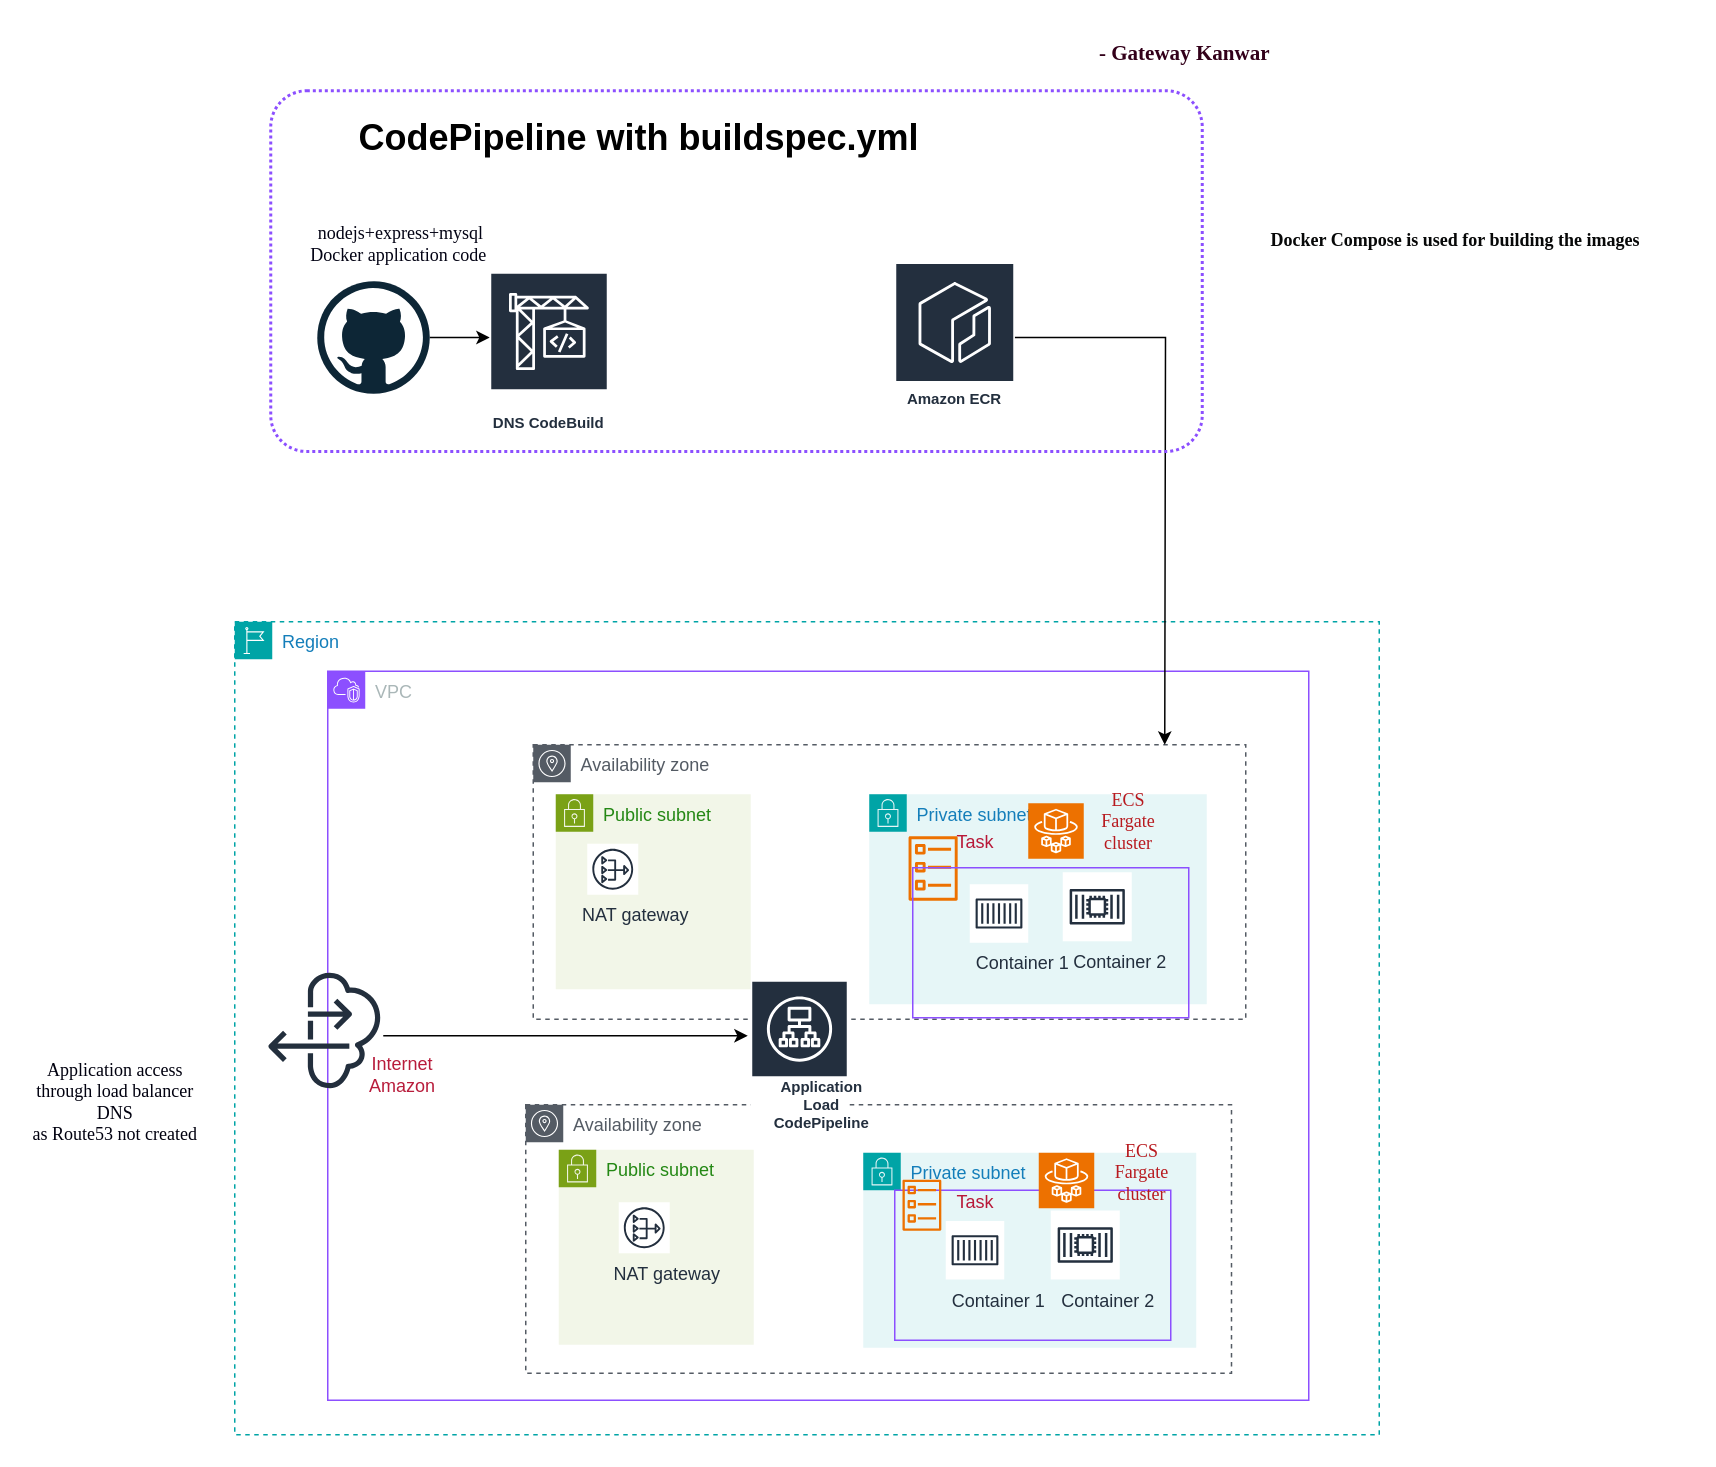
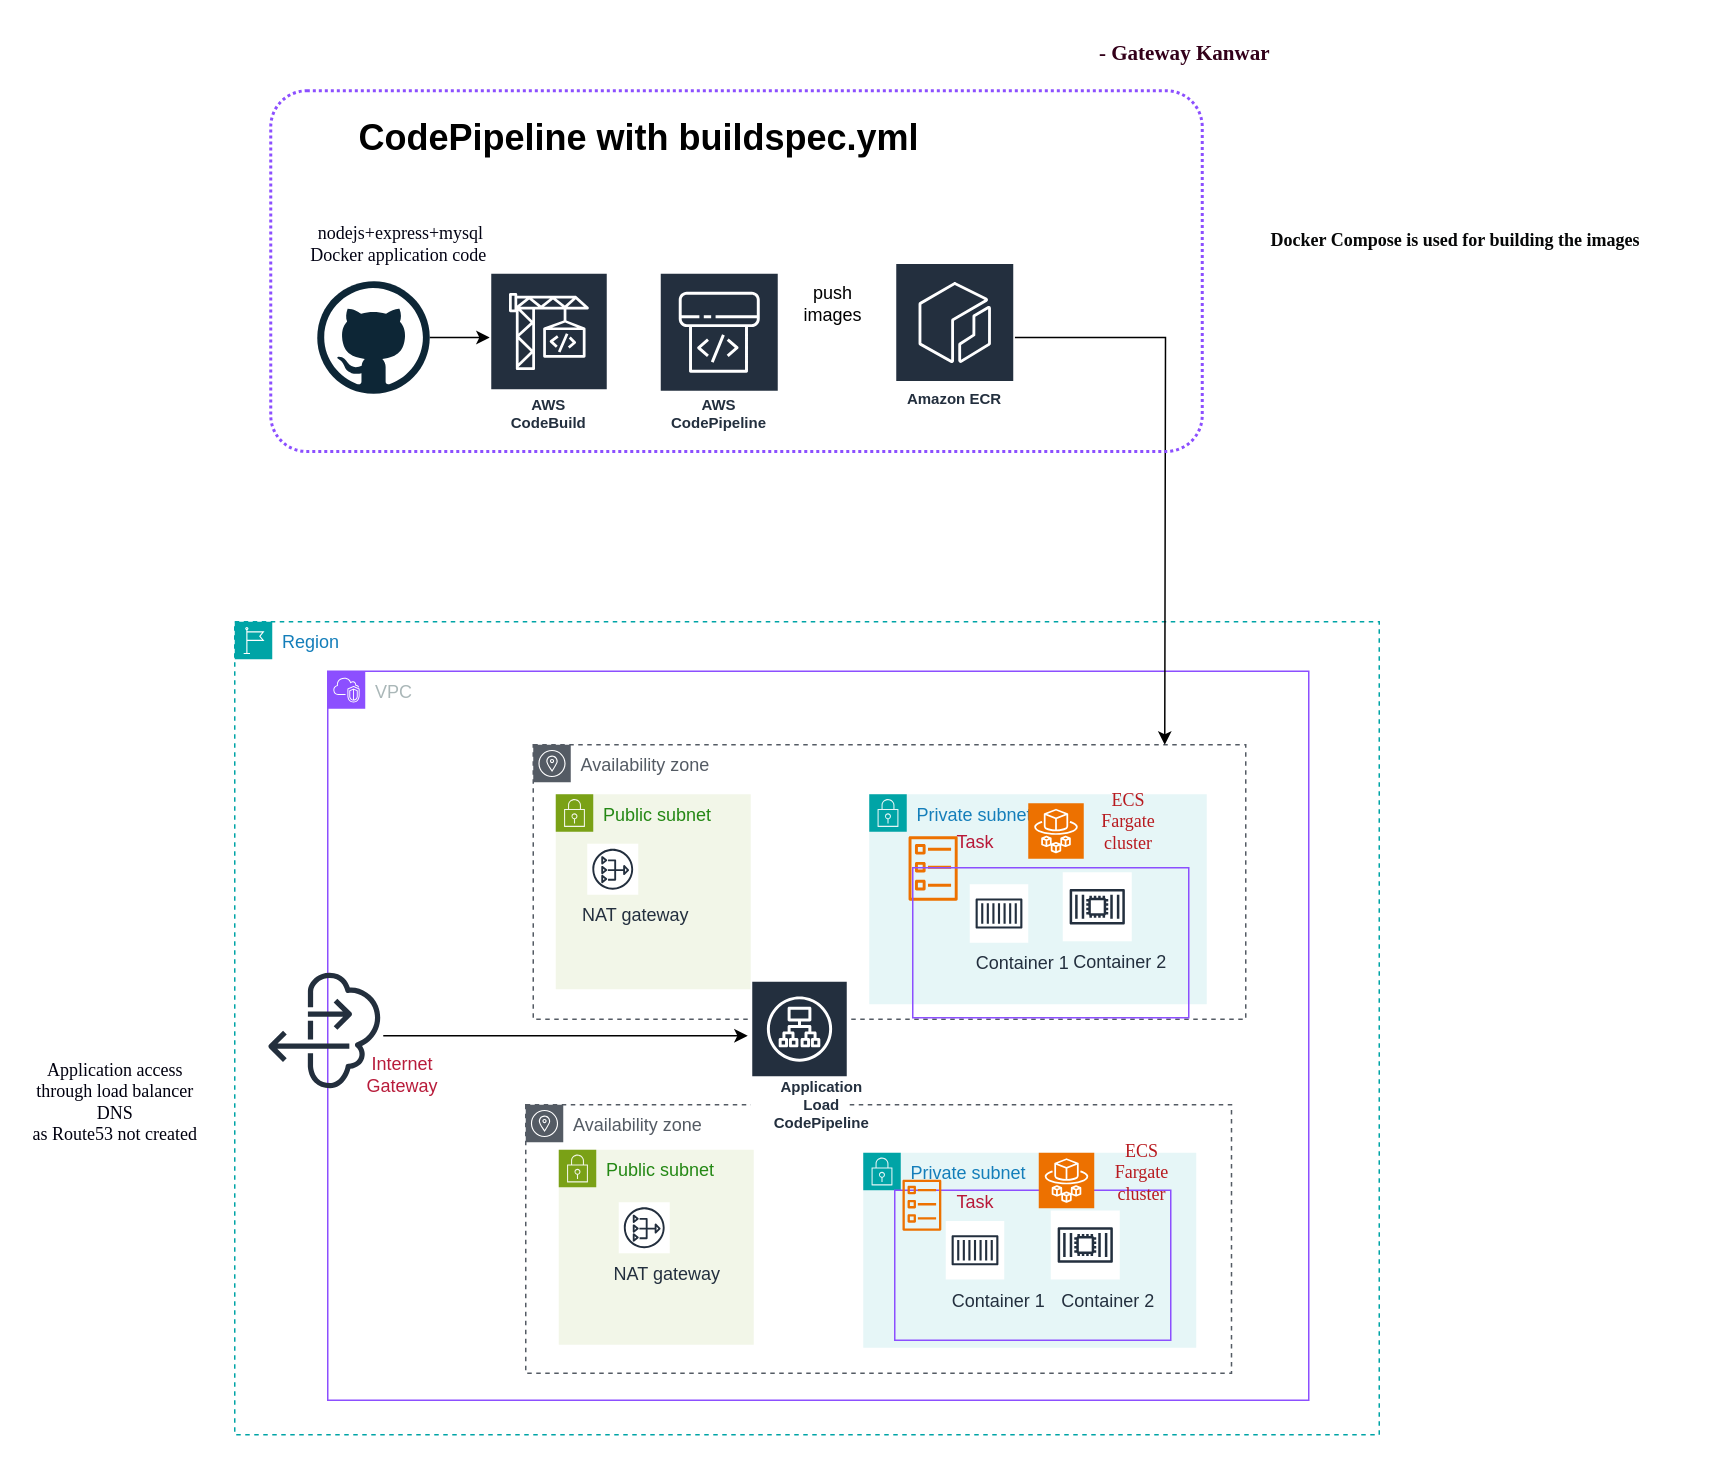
node "push images": added
node "AWS CodePipeline": added
node "DNS CodeBuild": label "DNS CodeBuild" -> "AWS CodeBuild"
node "Internet Amazon": label "Internet Amazon" -> "Internet Gateway"
